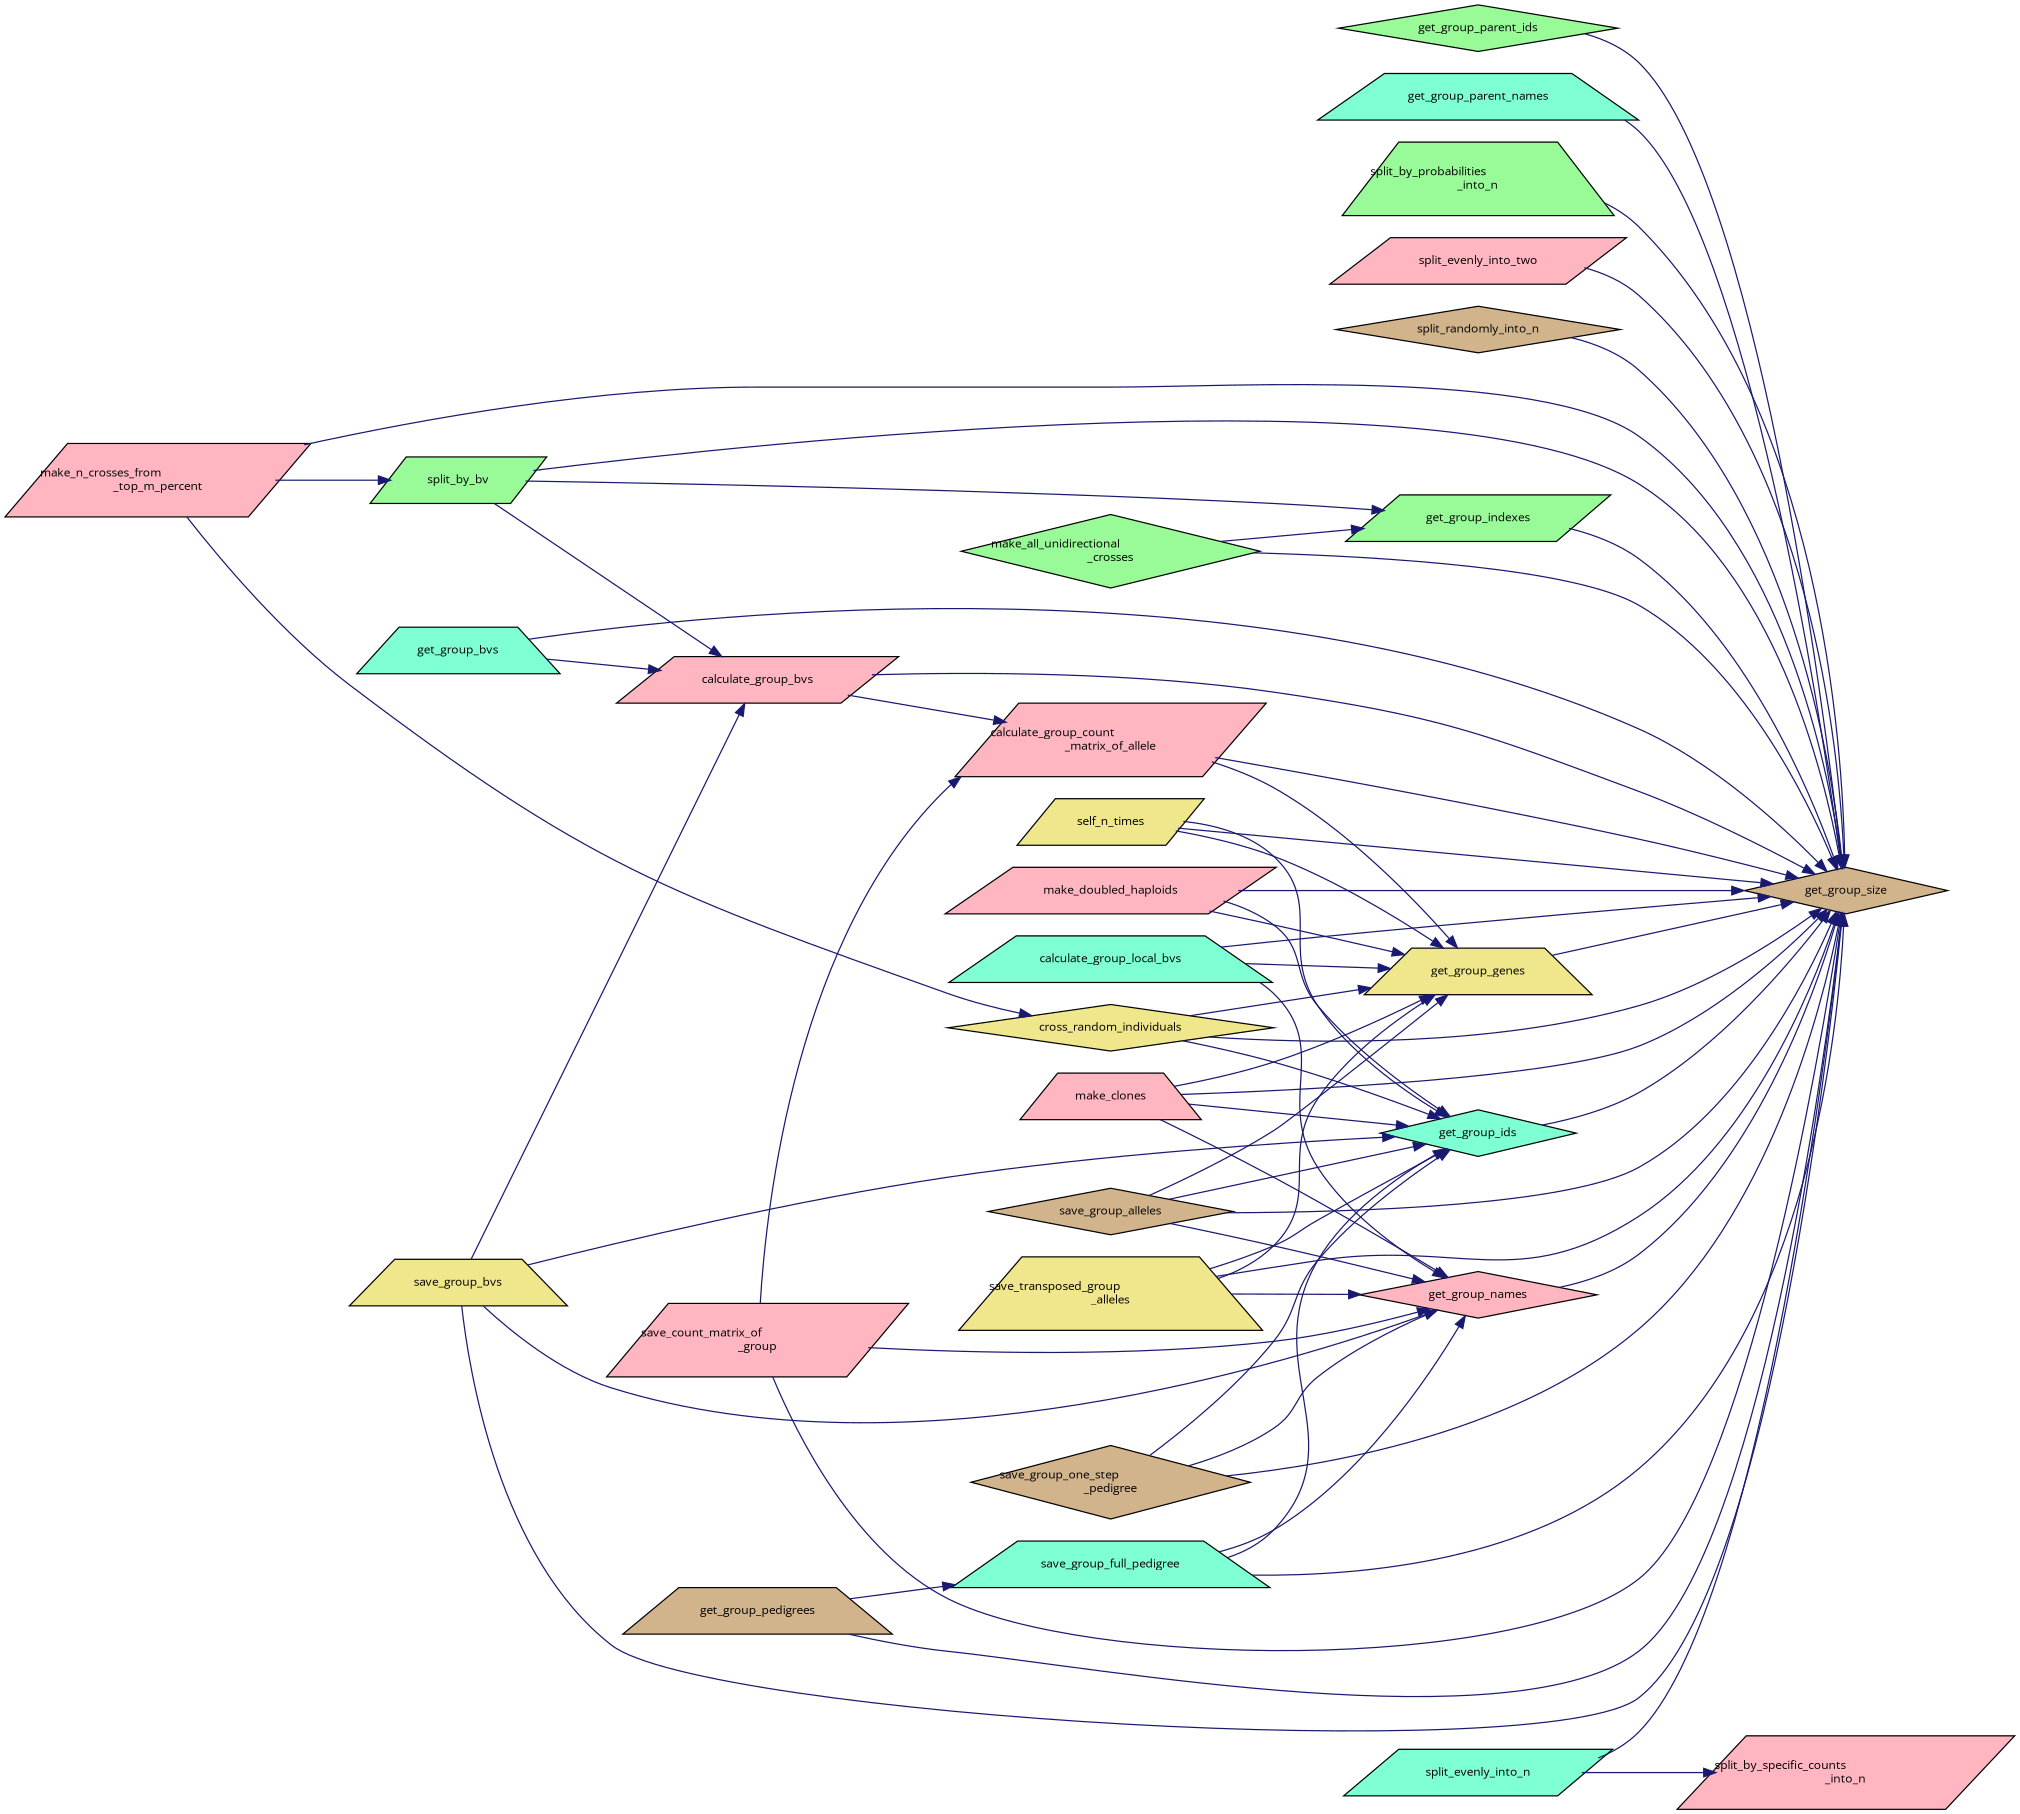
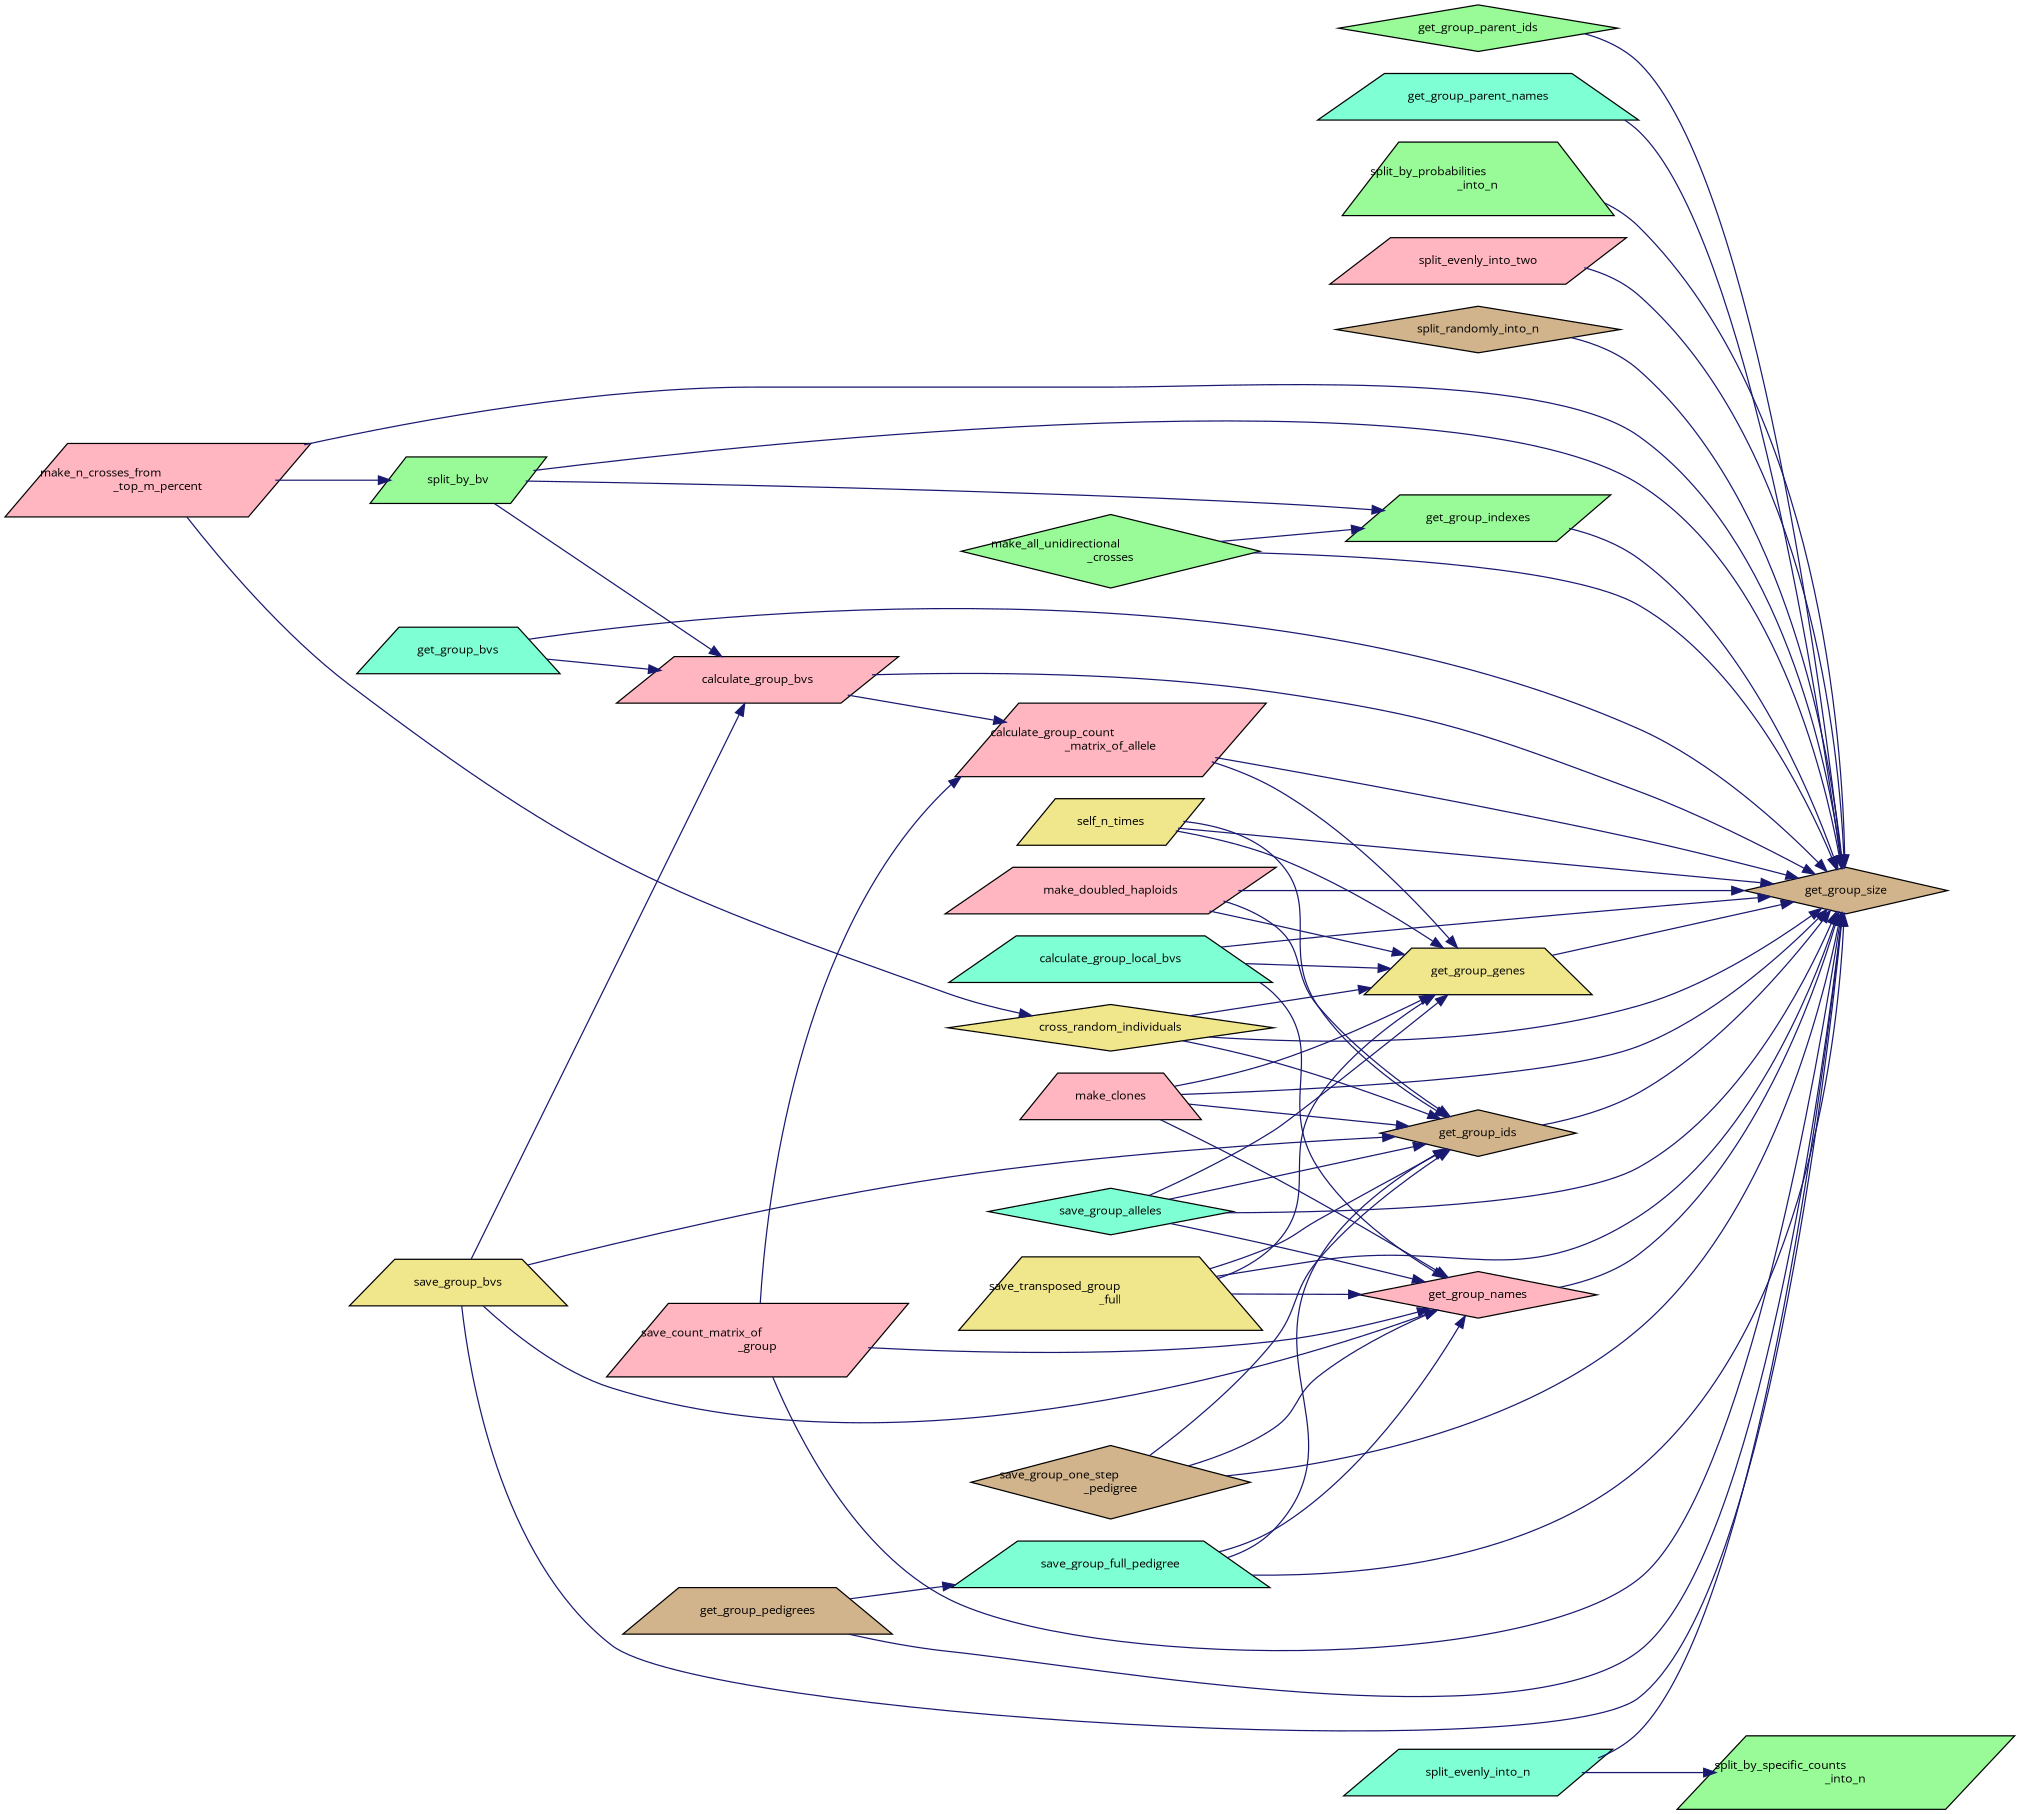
node "get_group_ids": fillcolor aquamarine -> tan
node "save_group_alleles": fillcolor tan -> aquamarine
node "save_transposed_group _alleles": label "save_transposed_group _alleles" -> "save_transposed_group _full"
node "split_by_specific_counts _into_n": fillcolor lightpink -> palegreen
